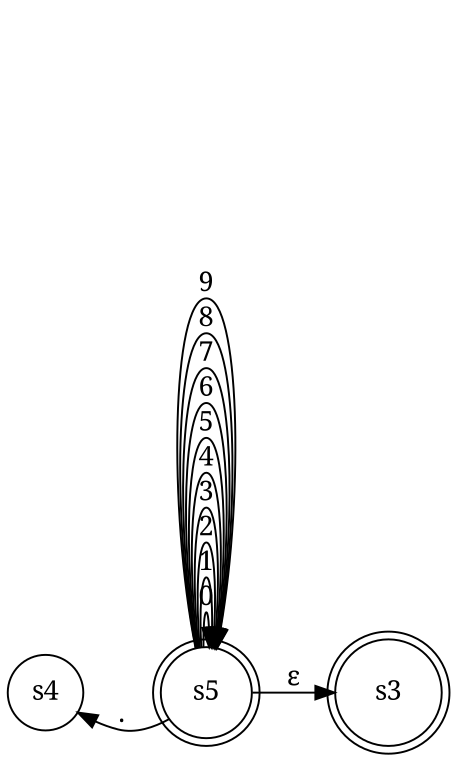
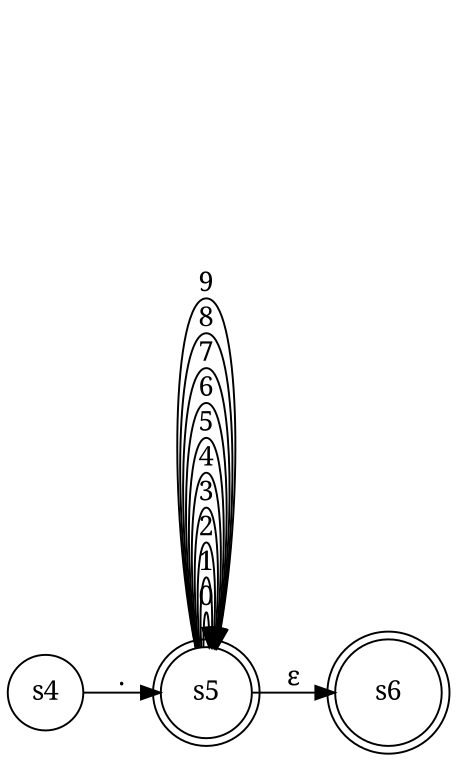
node "s3": label "s3" -> "s6"
edge "s5" -> "s4": reversed
